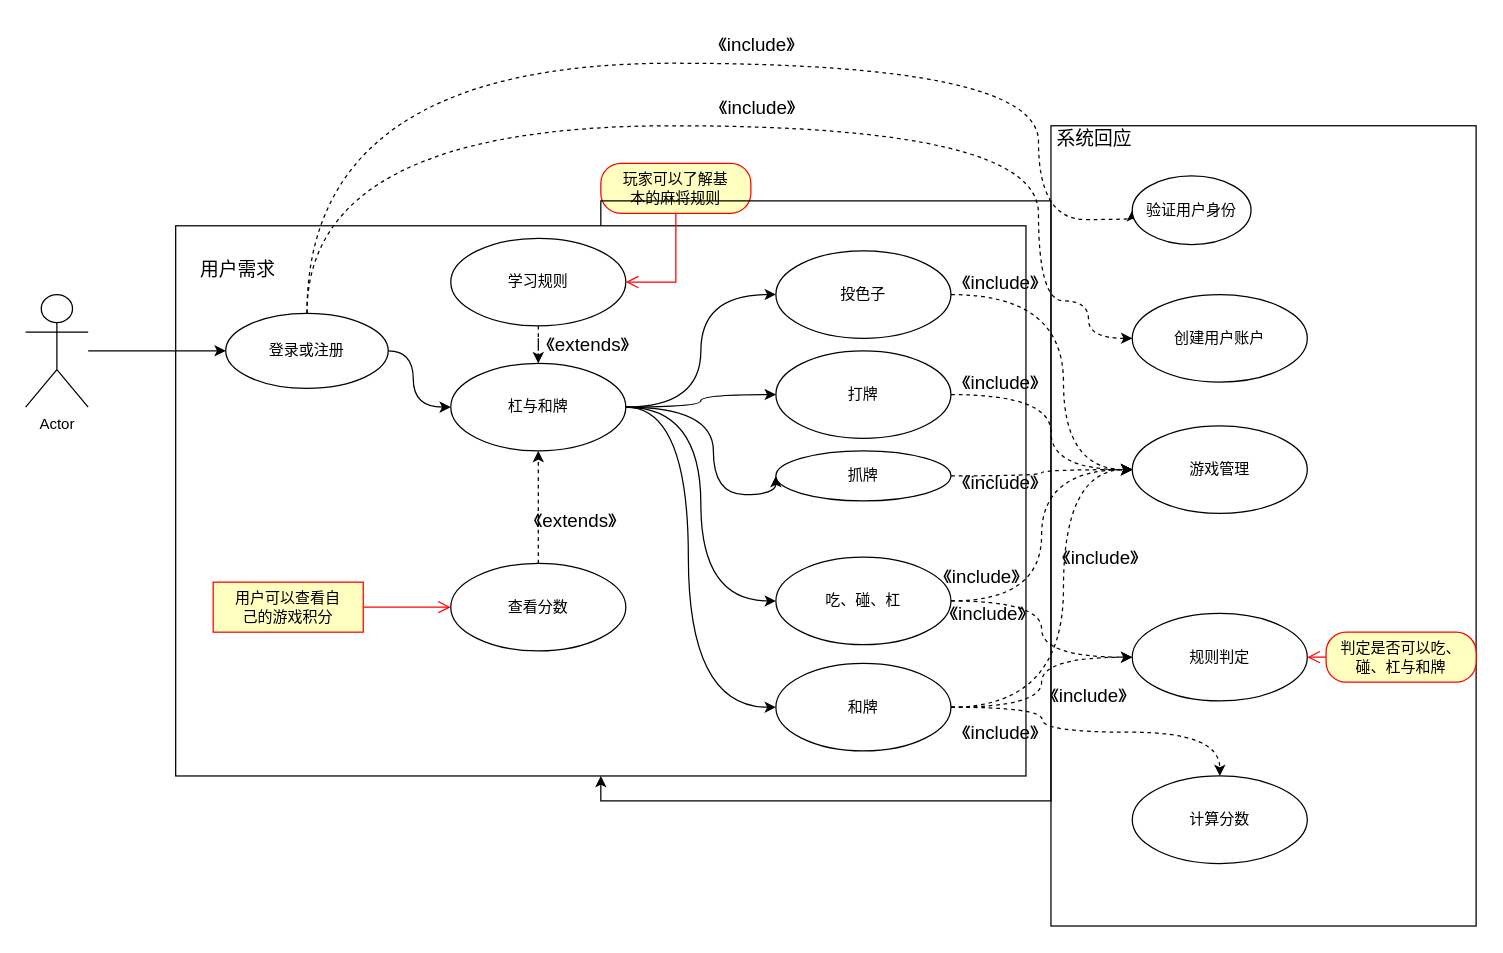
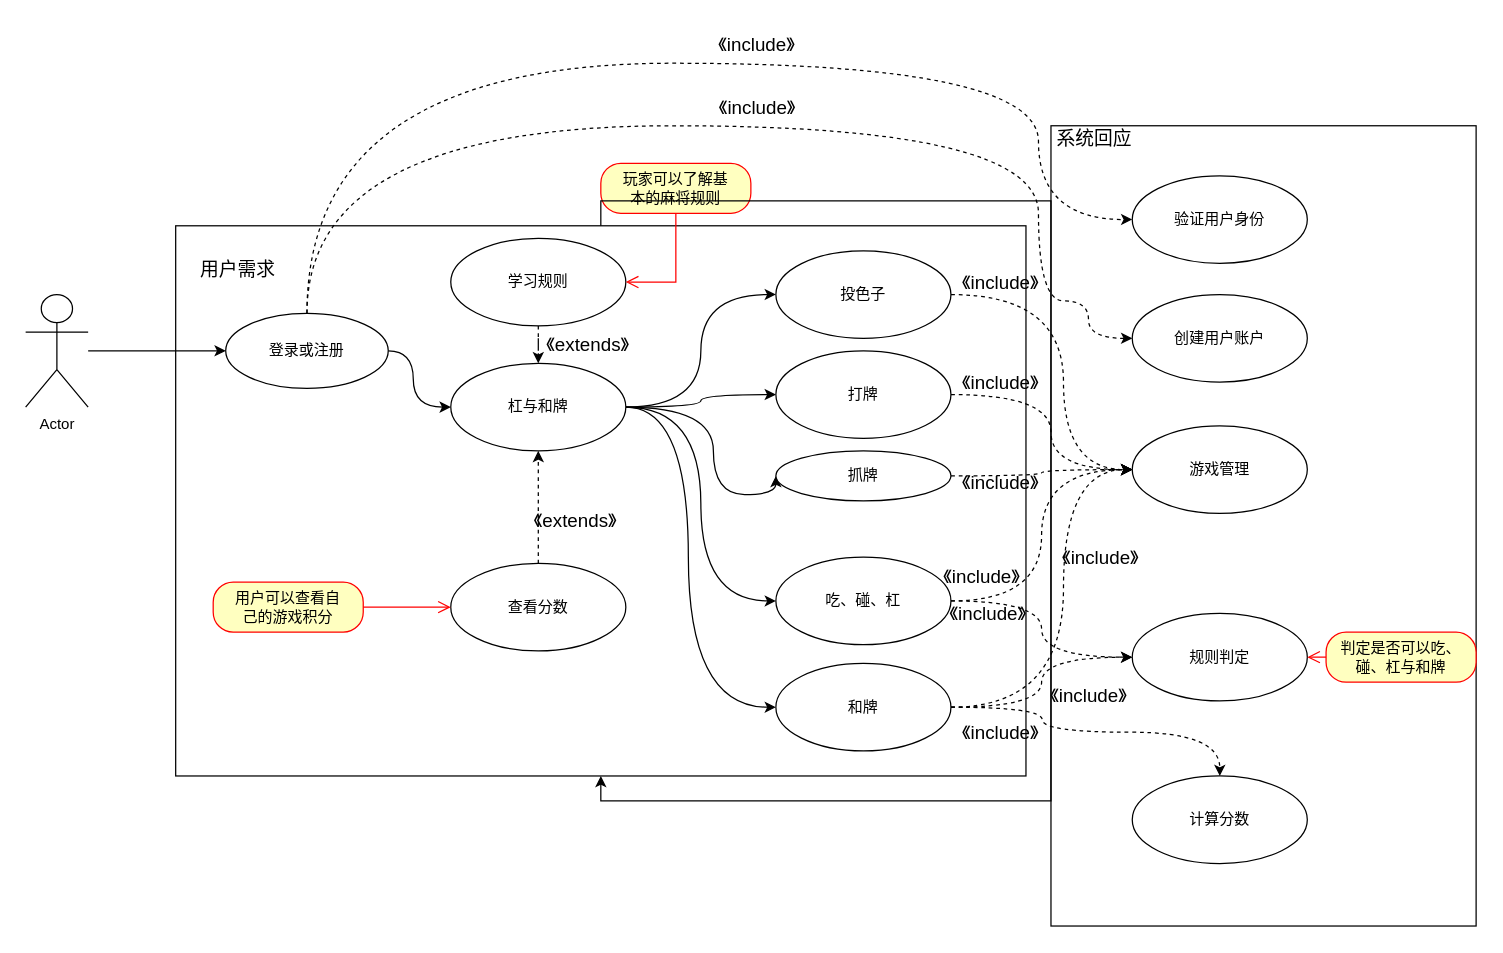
node "验证用户身份": size 119x69 -> 175x88
node "用户可以查看自 己的游戏积分": shape rectangle -> rounded rectangle
